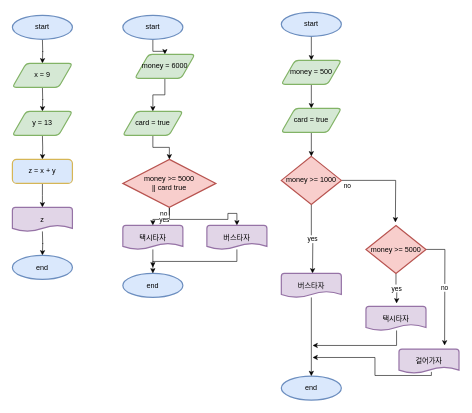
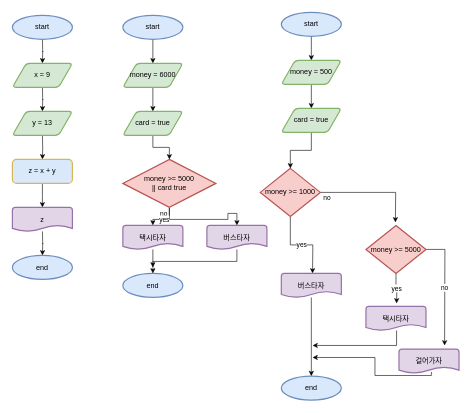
node "money = 6000": moved (165, 66) -> (153, 75)
node "money >= 1000": moved (311, 180) -> (290, 192)
